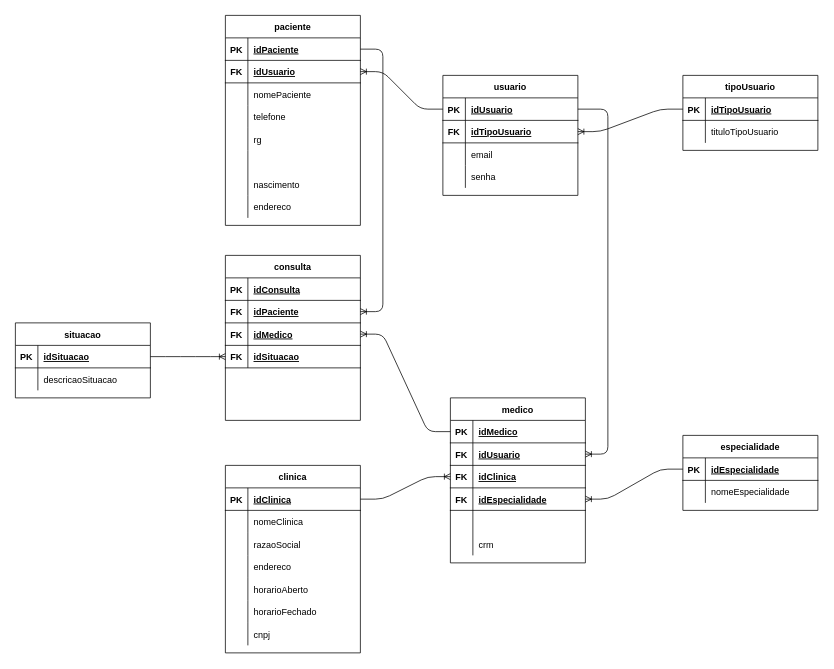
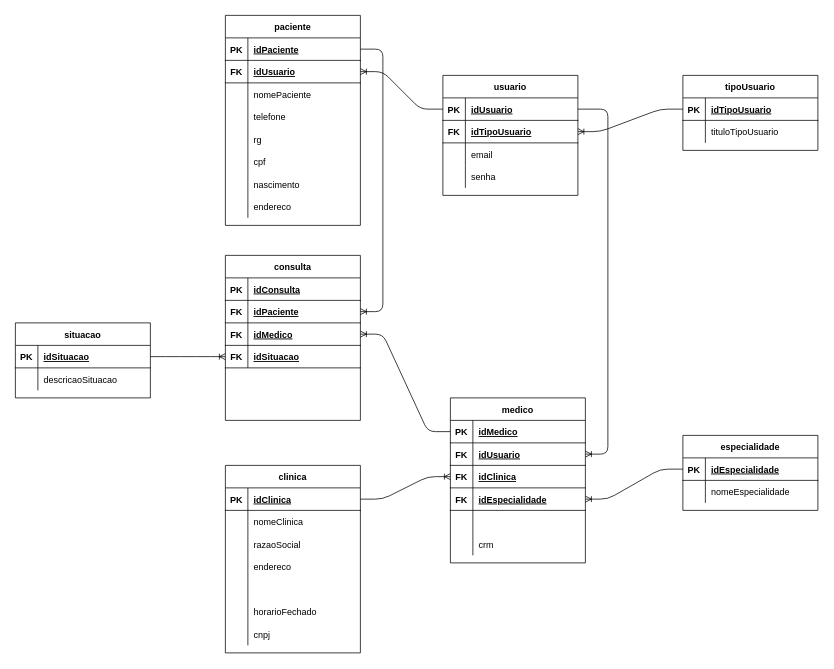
node "cpf": added
node "horarioAberto": removed
